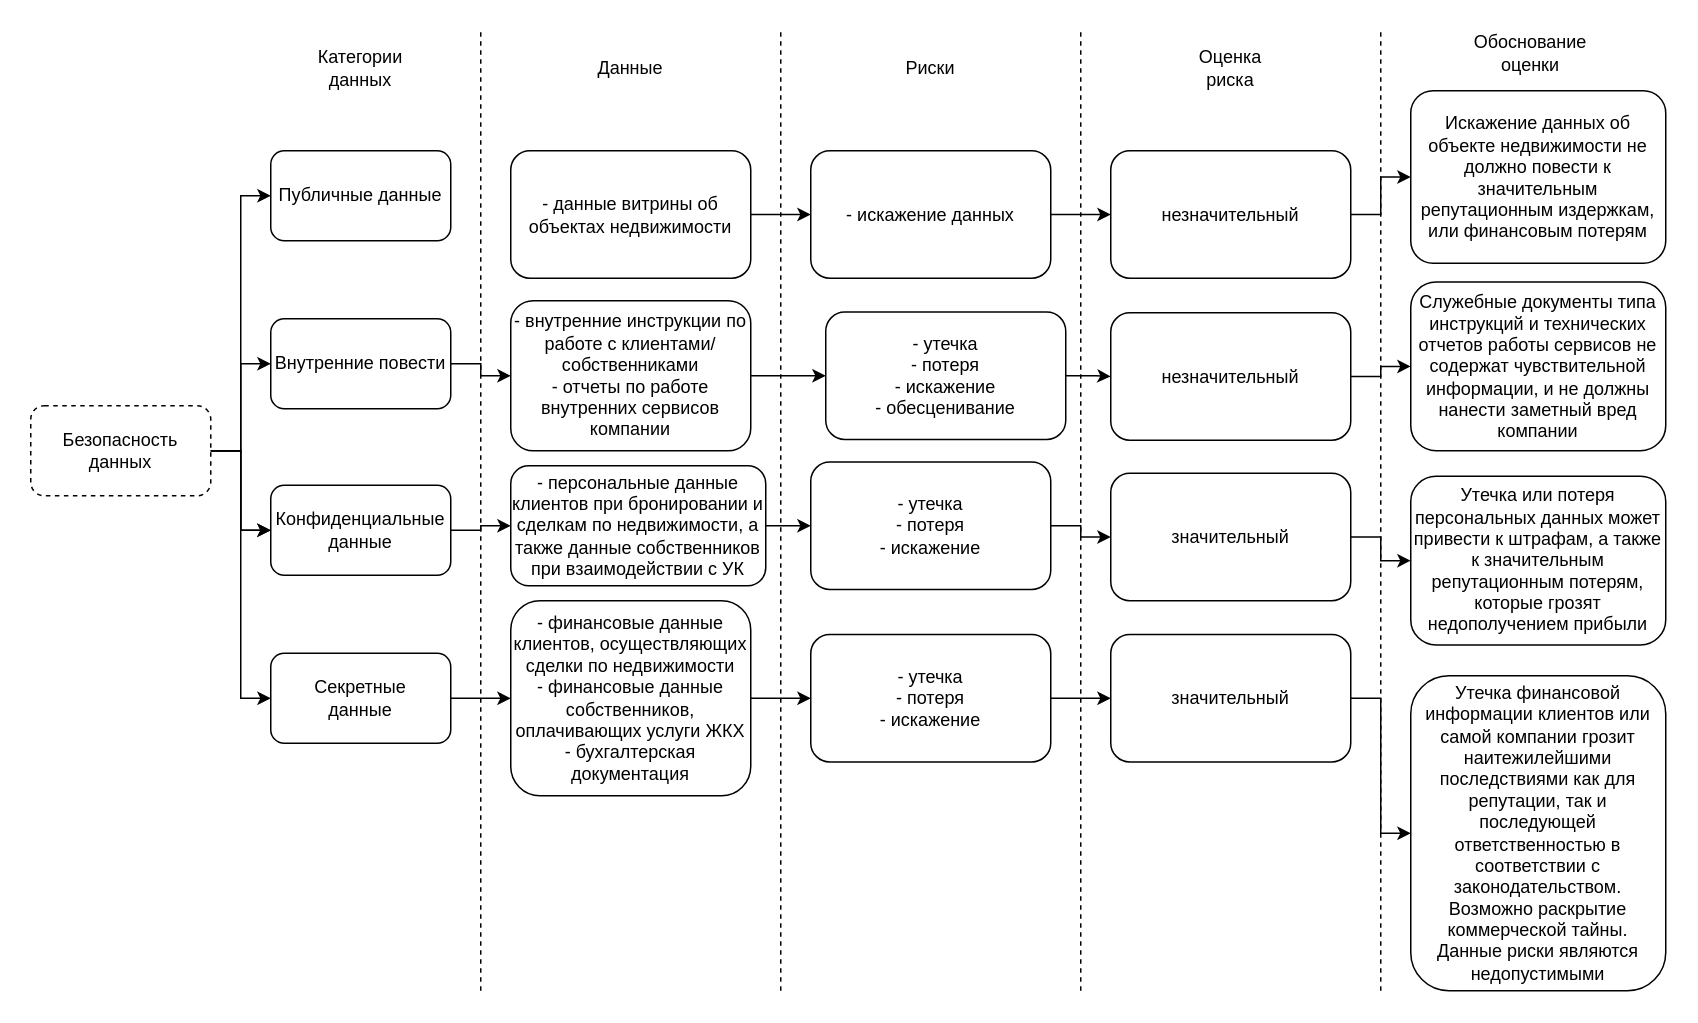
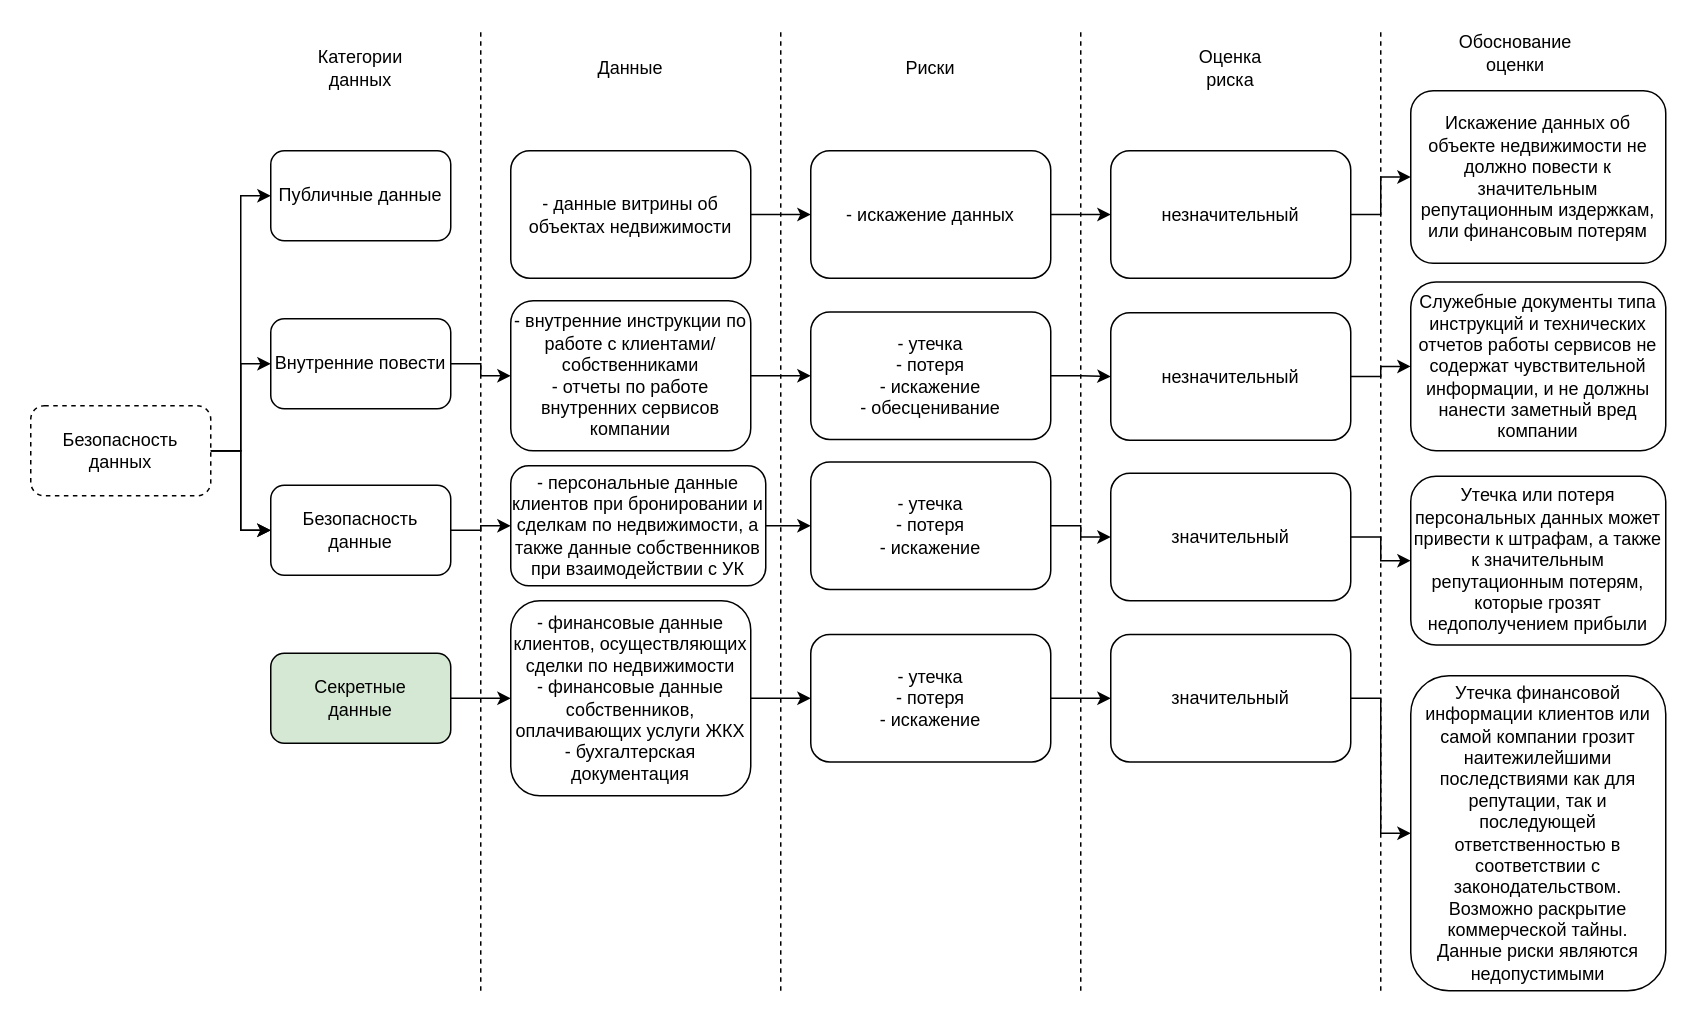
node "Обоснование оценки": moved (1531, 53) -> (1516, 53)
node "- утечка - потеря - искажение - обесценивание": moved (946, 376) -> (931, 376)
node "Конфиденциальные данные": label "Конфиденциальные данные" -> "Безопасность данные"
edge "Безопасность данных" -> "Секретные данные": removed
node "Секретные данные": fillcolor #ffffff -> #d5e8d4
